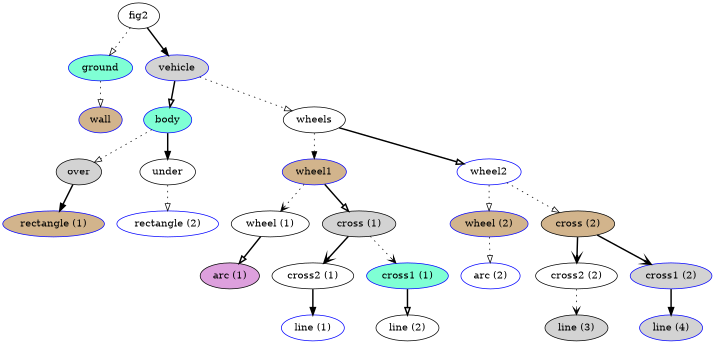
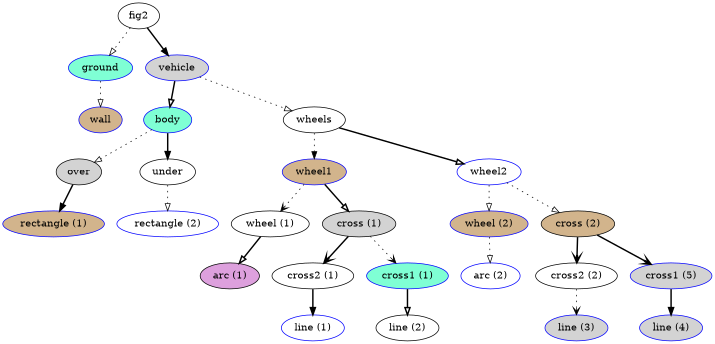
node "cross1 (2)": label "cross1 (2)" -> "cross1 (5)"
node "line (3)": color black -> blue
